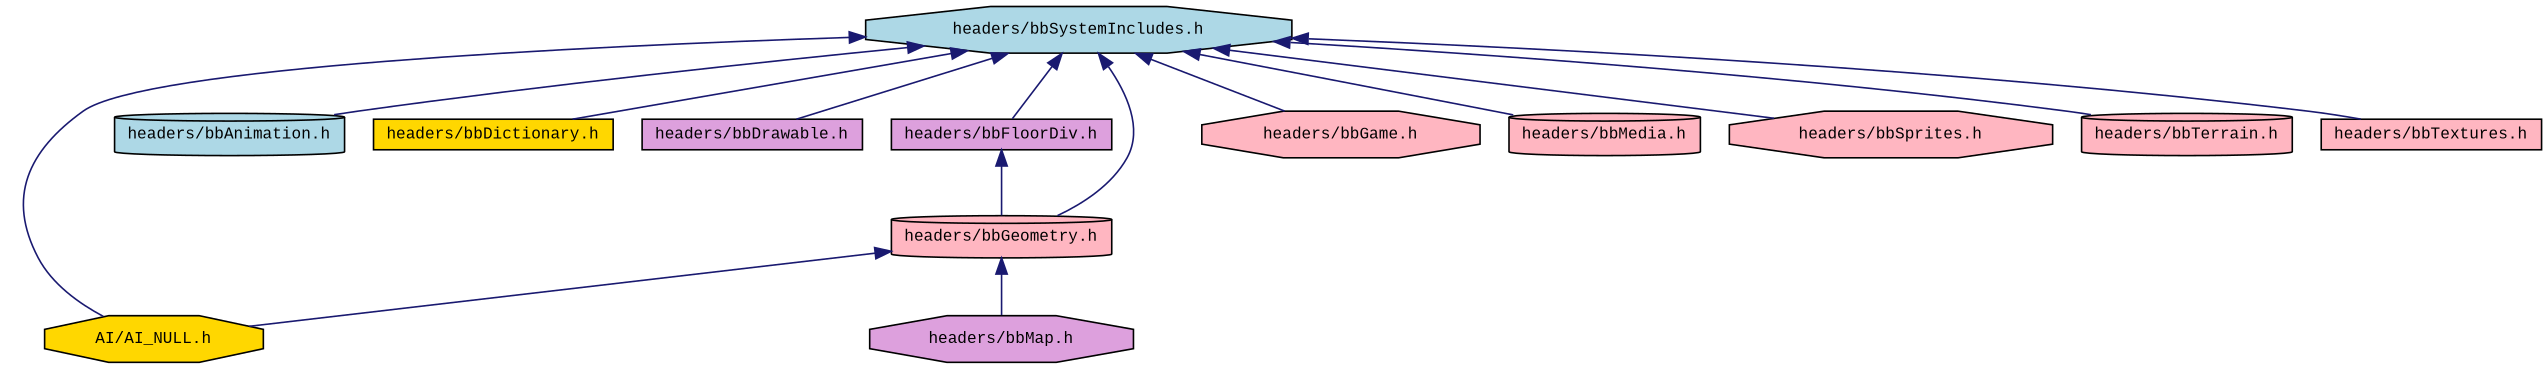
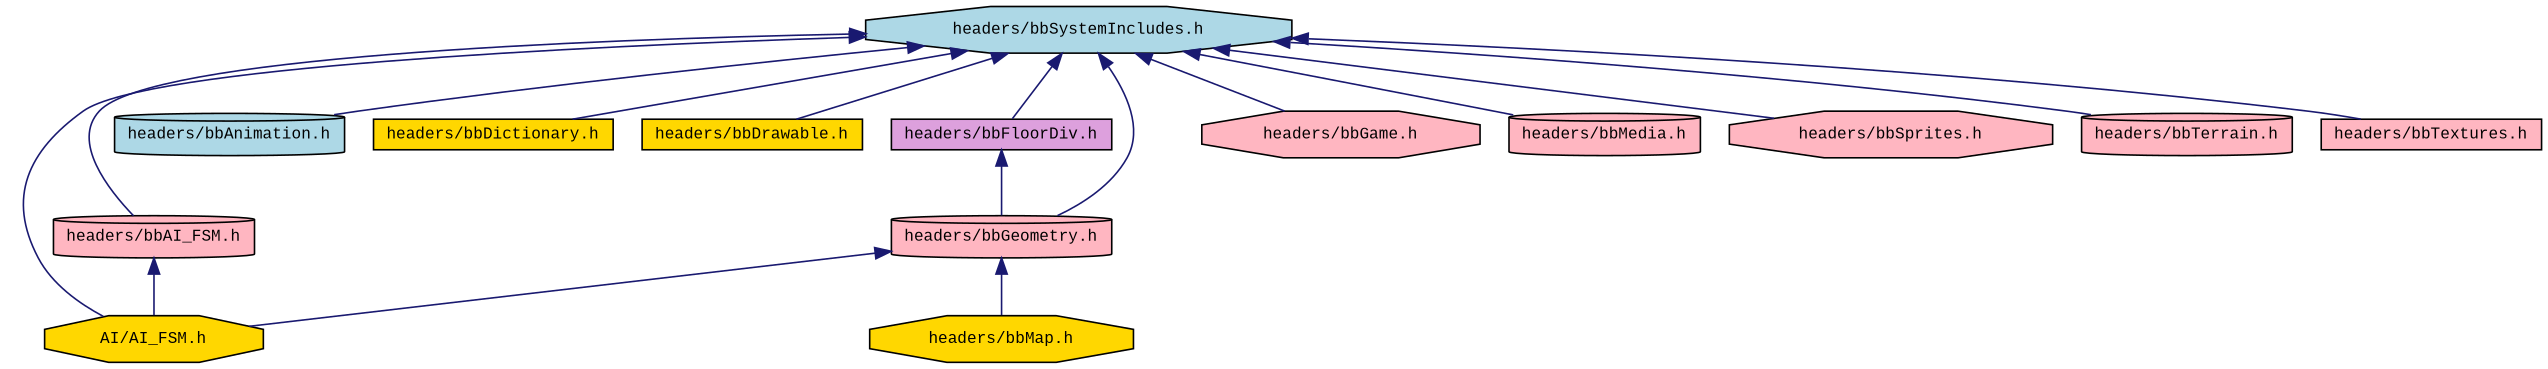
node "headers/bbDrawable.h": fillcolor plum -> gold
node "headers/bbAI_FSM.h": added
node "AI/AI_NULL.h": label "AI/AI_NULL.h" -> "AI/AI_FSM.h"
node "headers/bbMap.h": fillcolor plum -> gold
